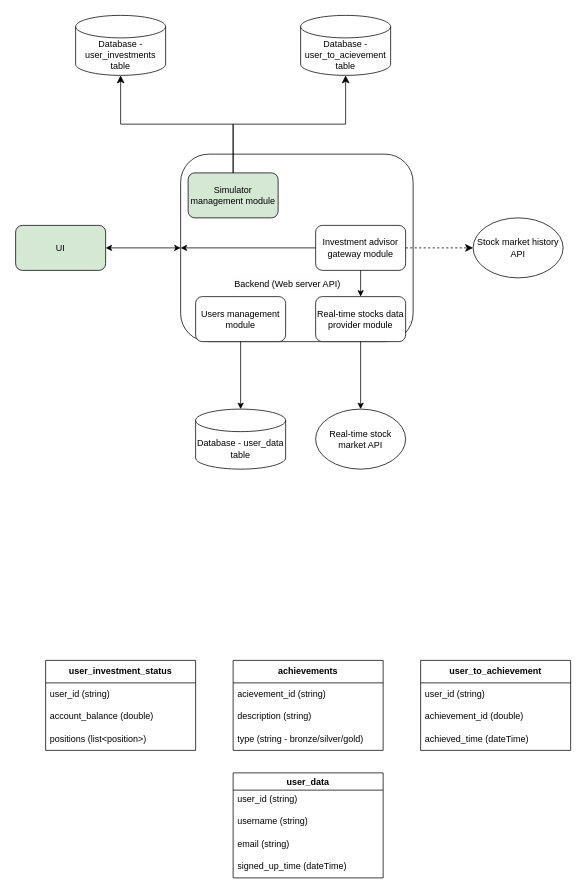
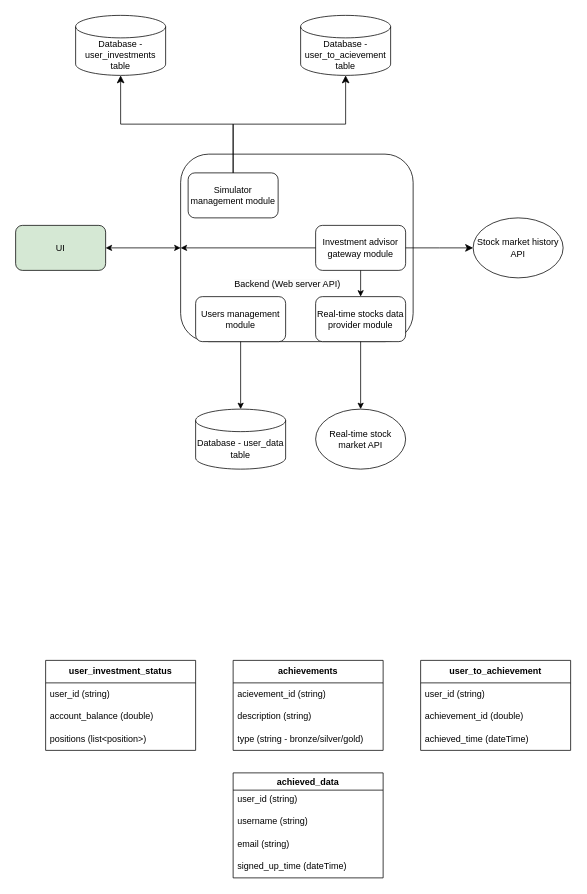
node "Simulator management module": fillcolor #d5e8d4 -> #ffffff
edge "Investment advisor gateway module" -> "Stock market history API": style dashed -> solid
node "user_data": label "user_data" -> "achieved_data"
